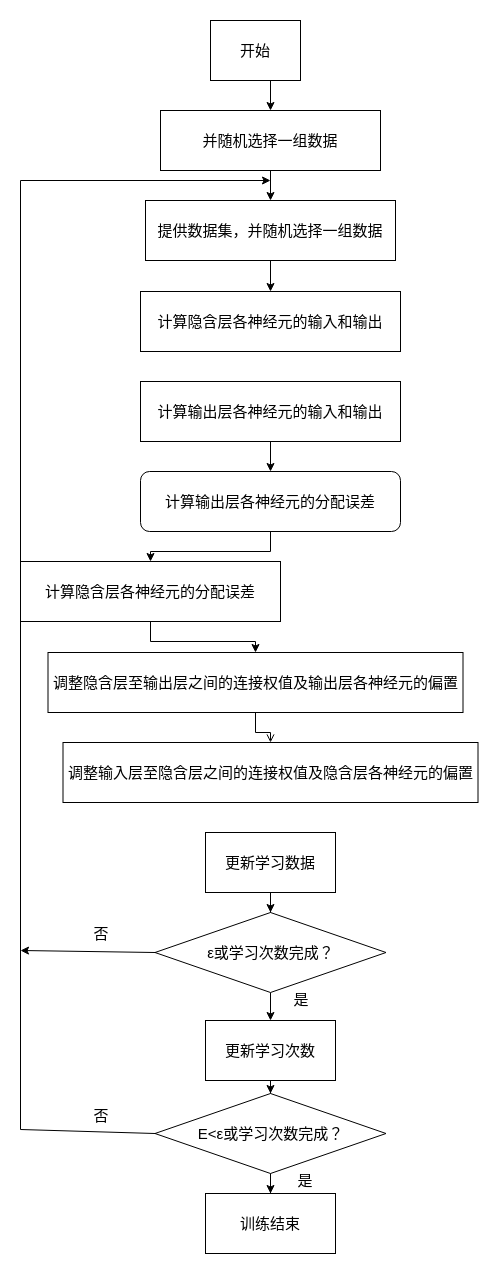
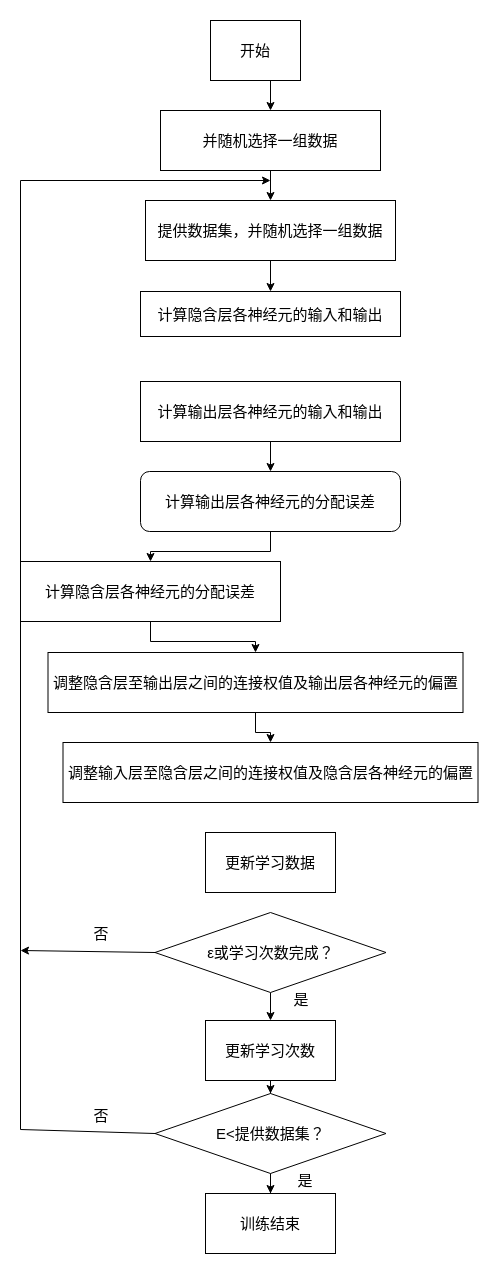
node "计算隐含层各神经元的输入和输出": size 260x60 -> 260x45
edge "调整隐含层至输出层之间的连接权值及输出层各神经元的偏置" -> "调整输入层至隐含层之间的连接权值及隐含层各神经元的偏置": arrowhead open -> classic
edge "更新学习数据" -> "ε或学习次数完成？": removed
node "E<ε或学习次数完成？": label "E<ε或学习次数完成？" -> "E<提供数据集？"
